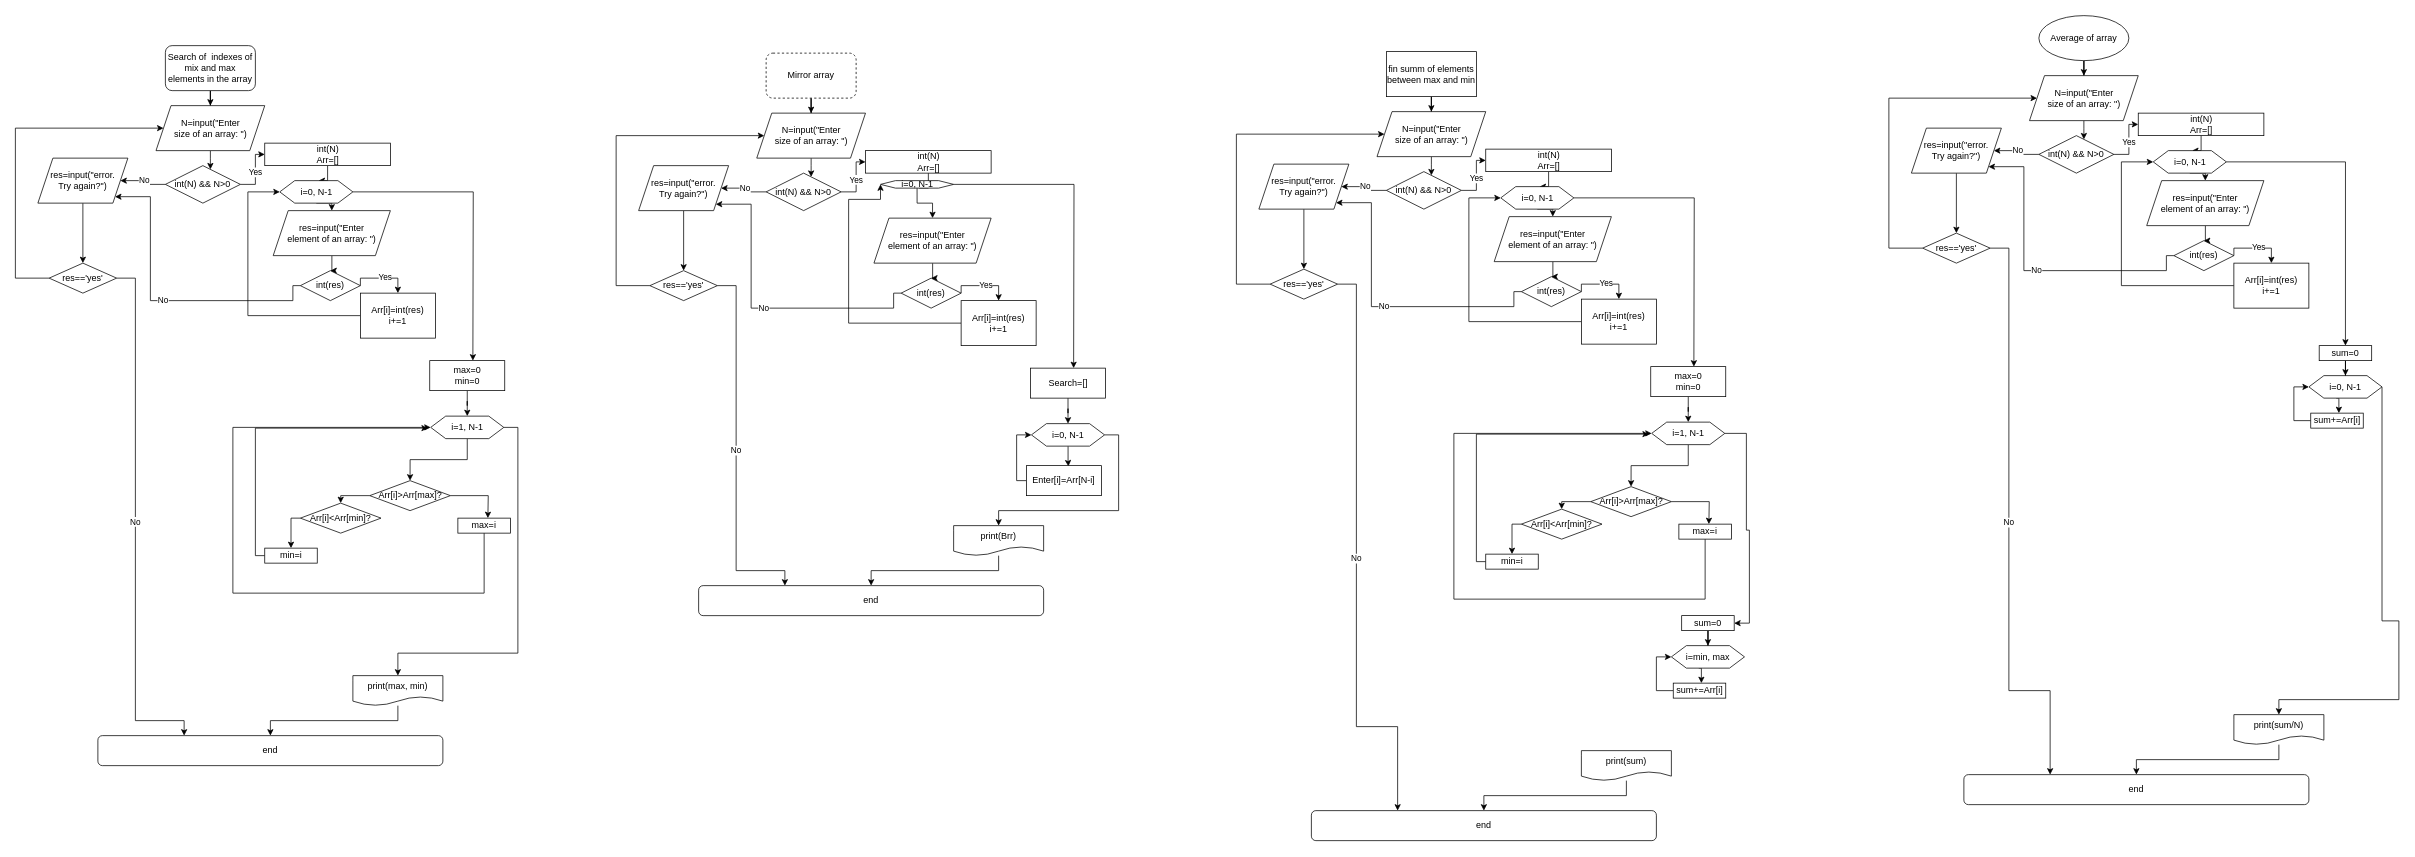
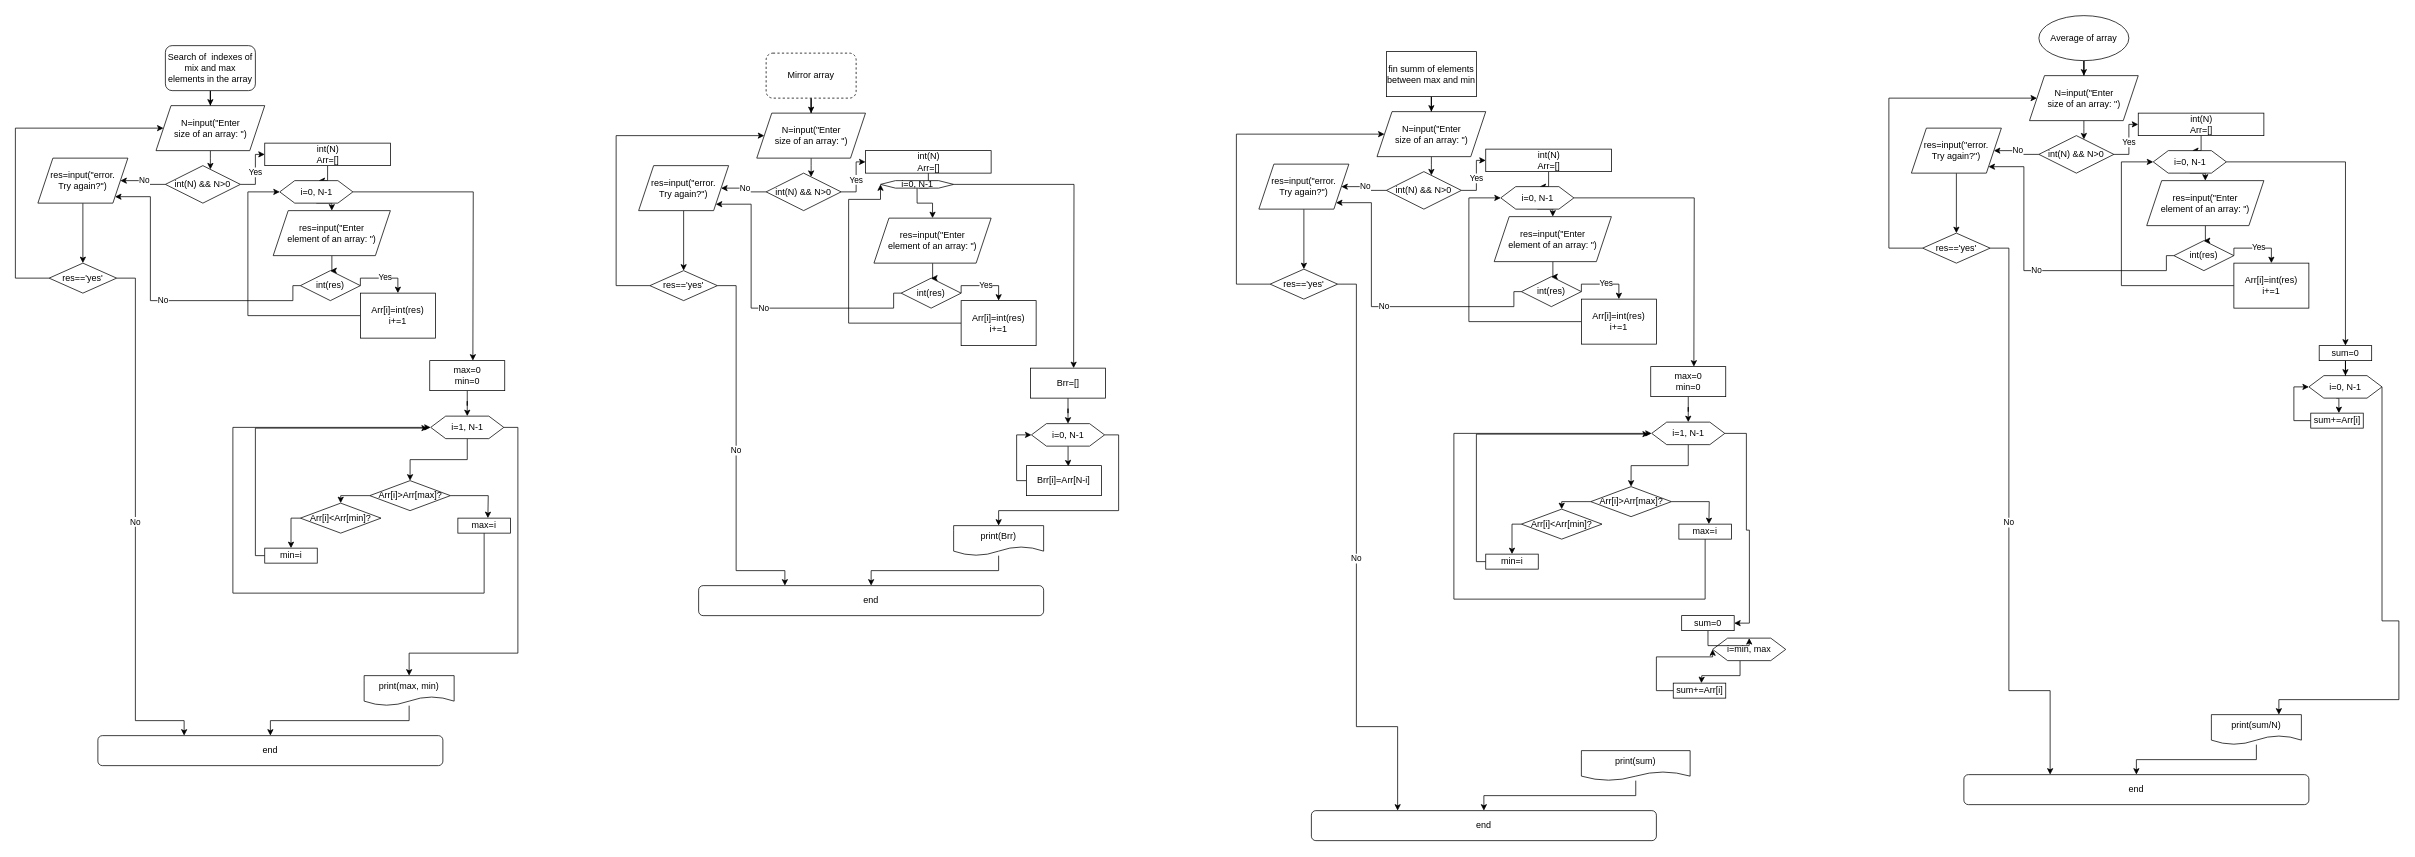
node "Search=[]": label "Search=[]" -> "Brr=[]"
node "Enter[i]=Arr[N-i]": label "Enter[i]=Arr[N-i]" -> "Brr[i]=Arr[N-i]"
node "i=min, max": moved (1708, 657) -> (1749, 649)
node "print(max, min)": moved (398, 690) -> (409, 690)
node "print(sum/N)": moved (2279, 729) -> (2256, 729)
node "print(sum)": size 90x30 -> 109x30
